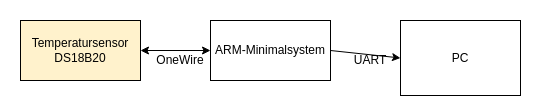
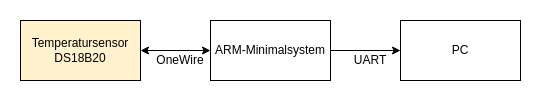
node "PC": size 120x75 -> 120x60
